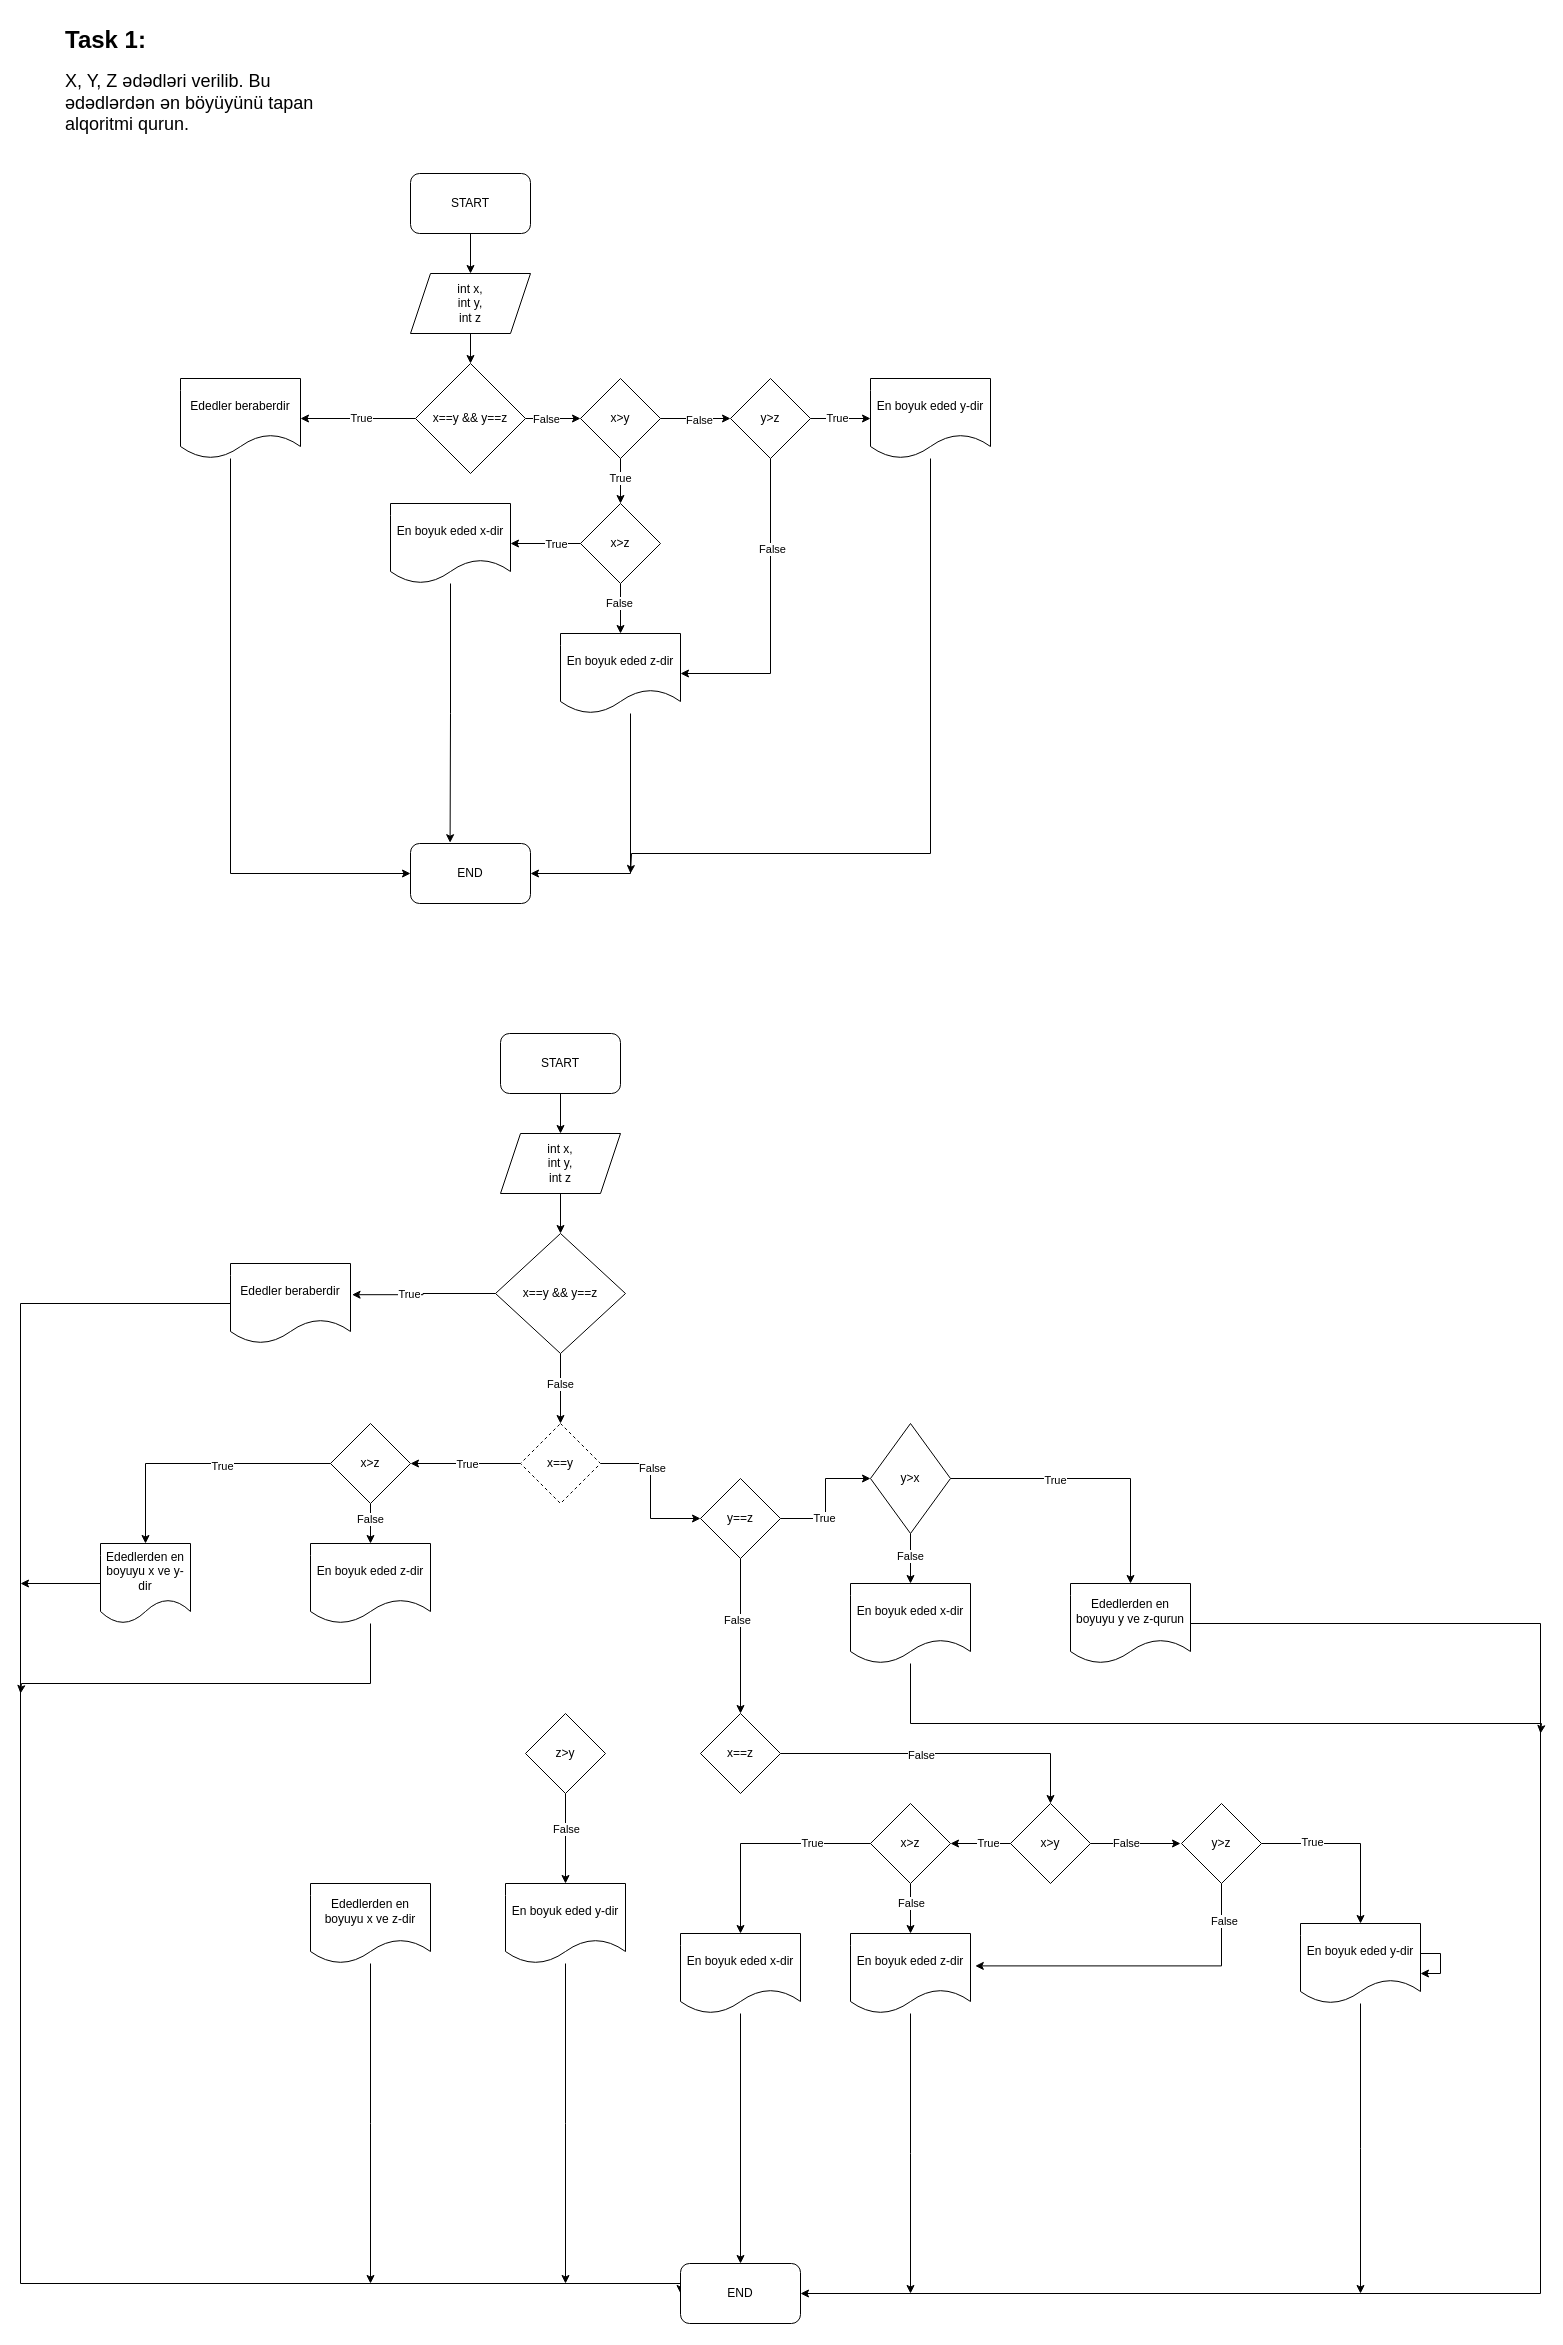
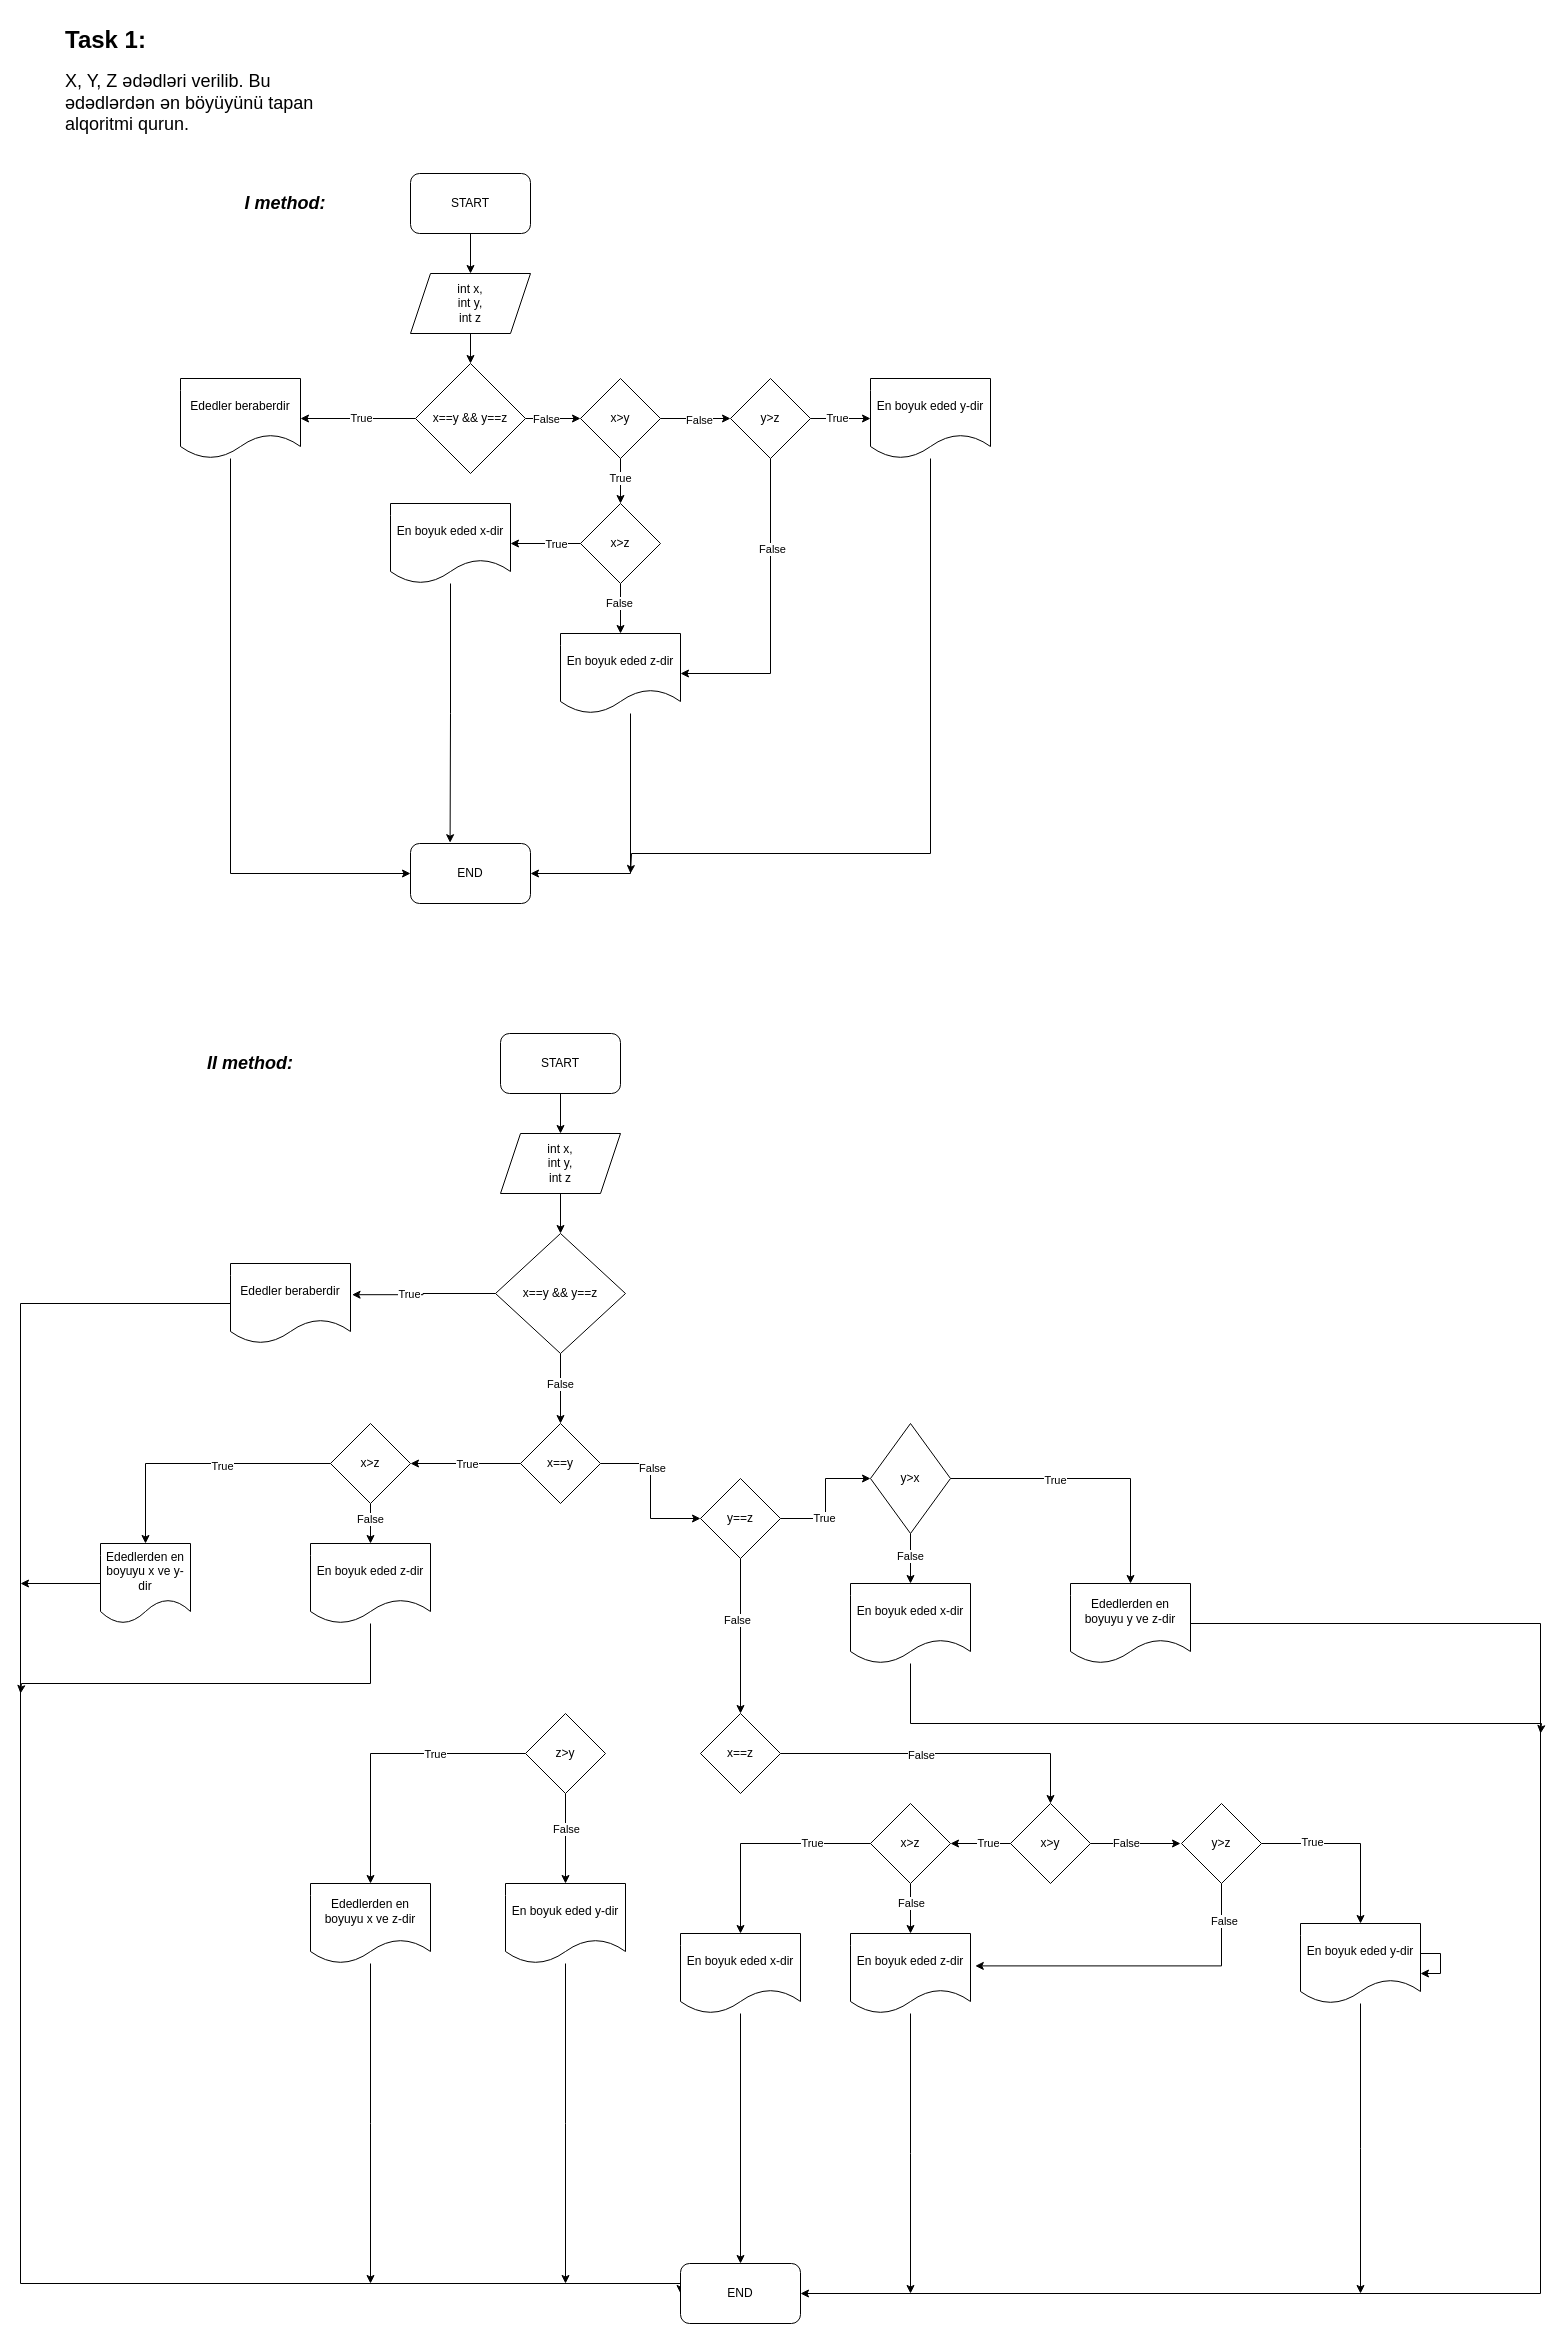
node "I method:": added
node "II method:": added
node "x==y": style dashed -> solid
node "Ededlerden en boyuyu y ve z-qurun": label "Ededlerden en boyuyu y ve z-qurun" -> "Ededlerden en boyuyu y ve z-dir"
edge "z>y" -> "Ededlerden en boyuyu x ve z-dir": added, label "True"
